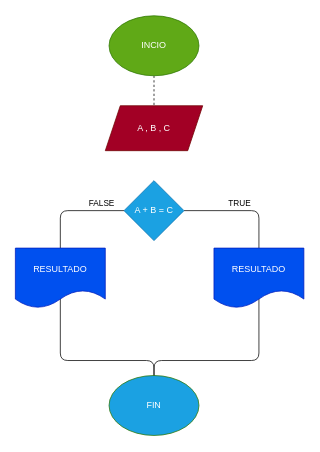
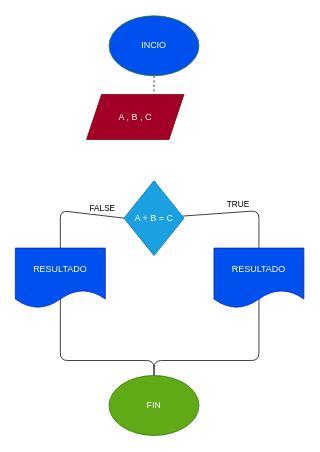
node "INCIO": fillcolor #60a917 -> #0050ef
node "A , B , C": moved (154, 128) -> (135, 117)
node "A + B = C": size 60x60 -> 60x75
node "FIN": fillcolor #1ba1e2 -> #60a917
